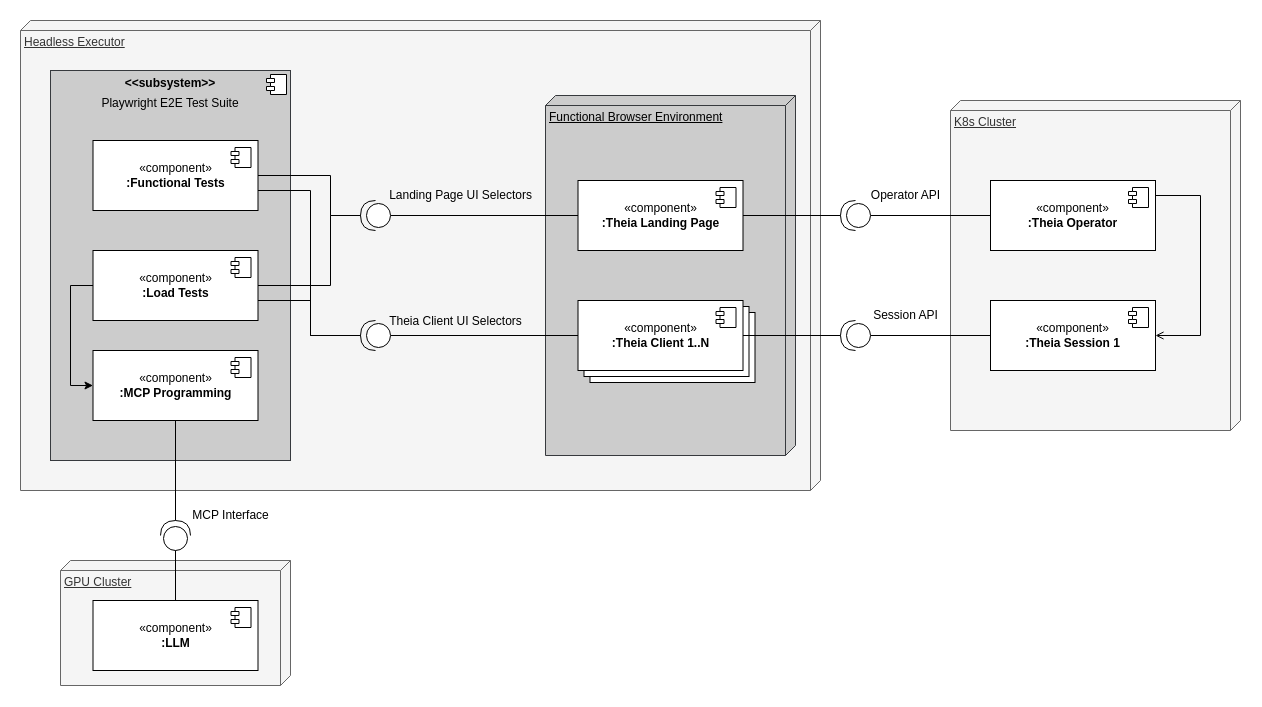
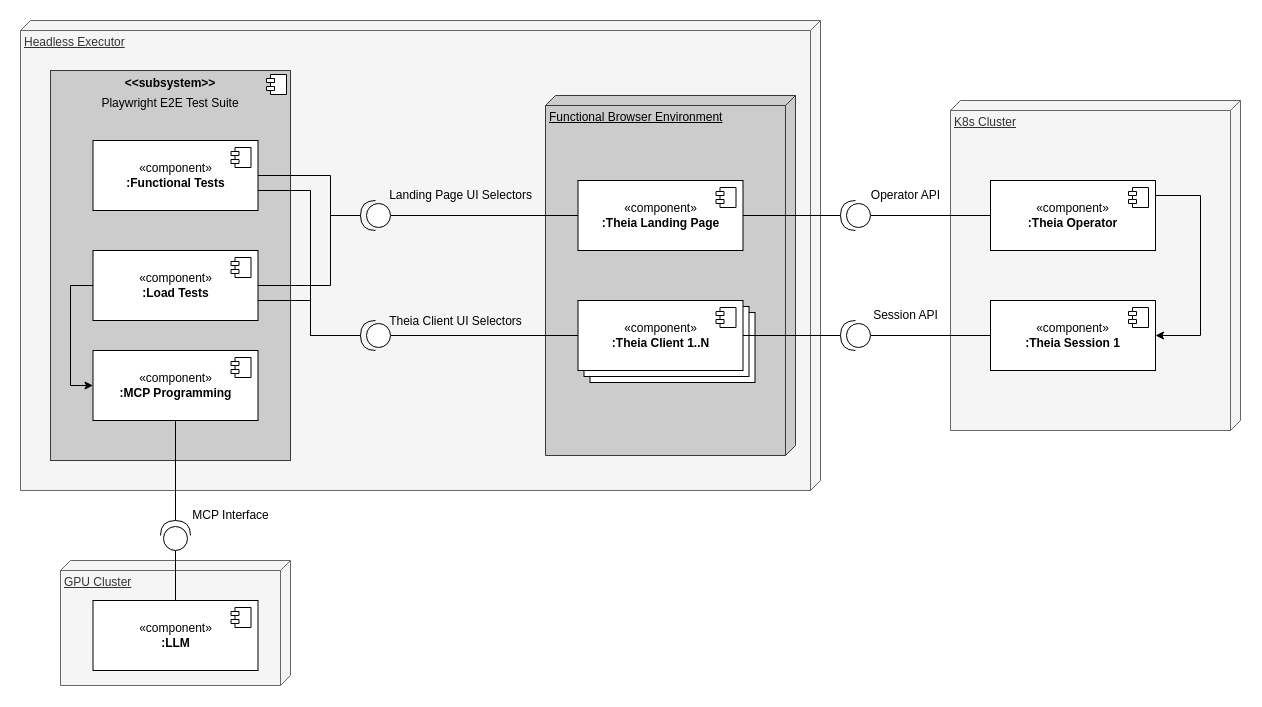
edge "«component» :Theia Operator" -> "«component» :Theia Session 1": arrowhead open -> classic
